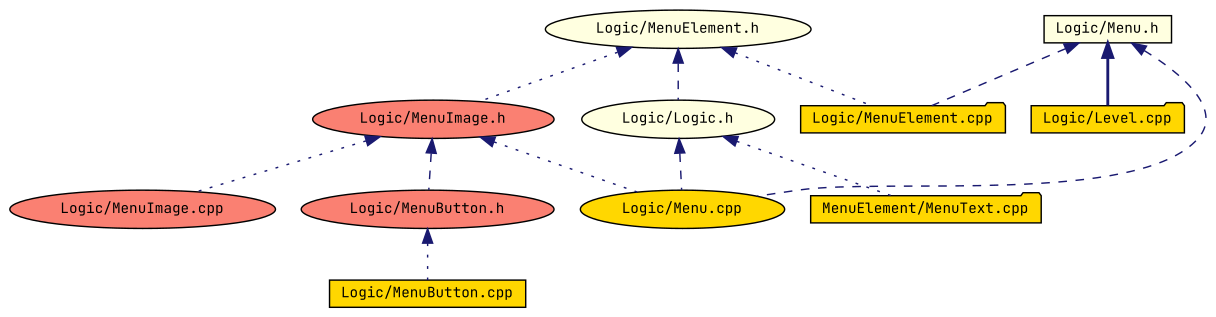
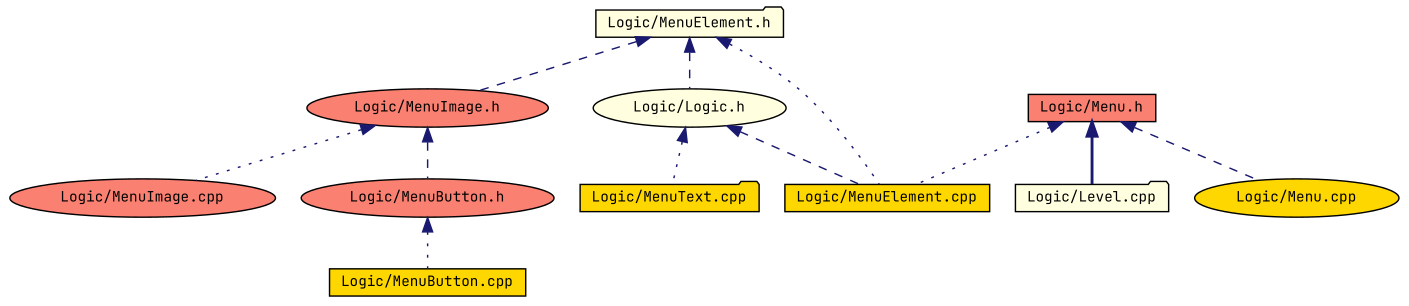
node "Logic/MenuElement.h": shape ellipse -> folder
node "Logic/Menu.h": fillcolor lightyellow -> salmon
edge "Logic/MenuImage.h" -> "Logic/MenuElement.h": style dotted -> dashed
edge "Logic/MenuElement.cpp" -> "Logic/Menu.h": style dashed -> dotted
node "Logic/MenuElement.cpp": shape folder -> box
node "Logic/Level.cpp": fillcolor gold -> lightyellow
edge "Logic/Menu.cpp" -> "Logic/MenuImage.h": removed
edge "Logic/Menu.cpp" -> "Logic/Logic.h": now "Logic/MenuElement.cpp" -> "Logic/Logic.h"
node "MenuElement/MenuText.cpp": label "MenuElement/MenuText.cpp" -> "Logic/MenuText.cpp"
